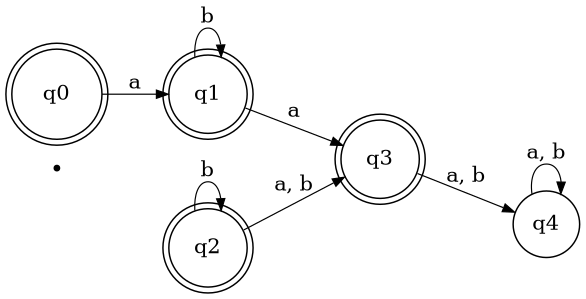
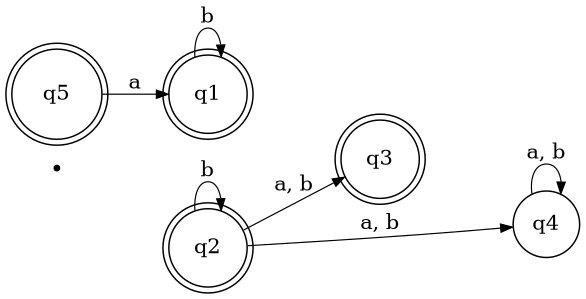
node "q0": label "q0" -> "q5"
edge "q1" -> "q3": removed, label "a"
edge "q3" -> "q4": now "q2" -> "q4"
